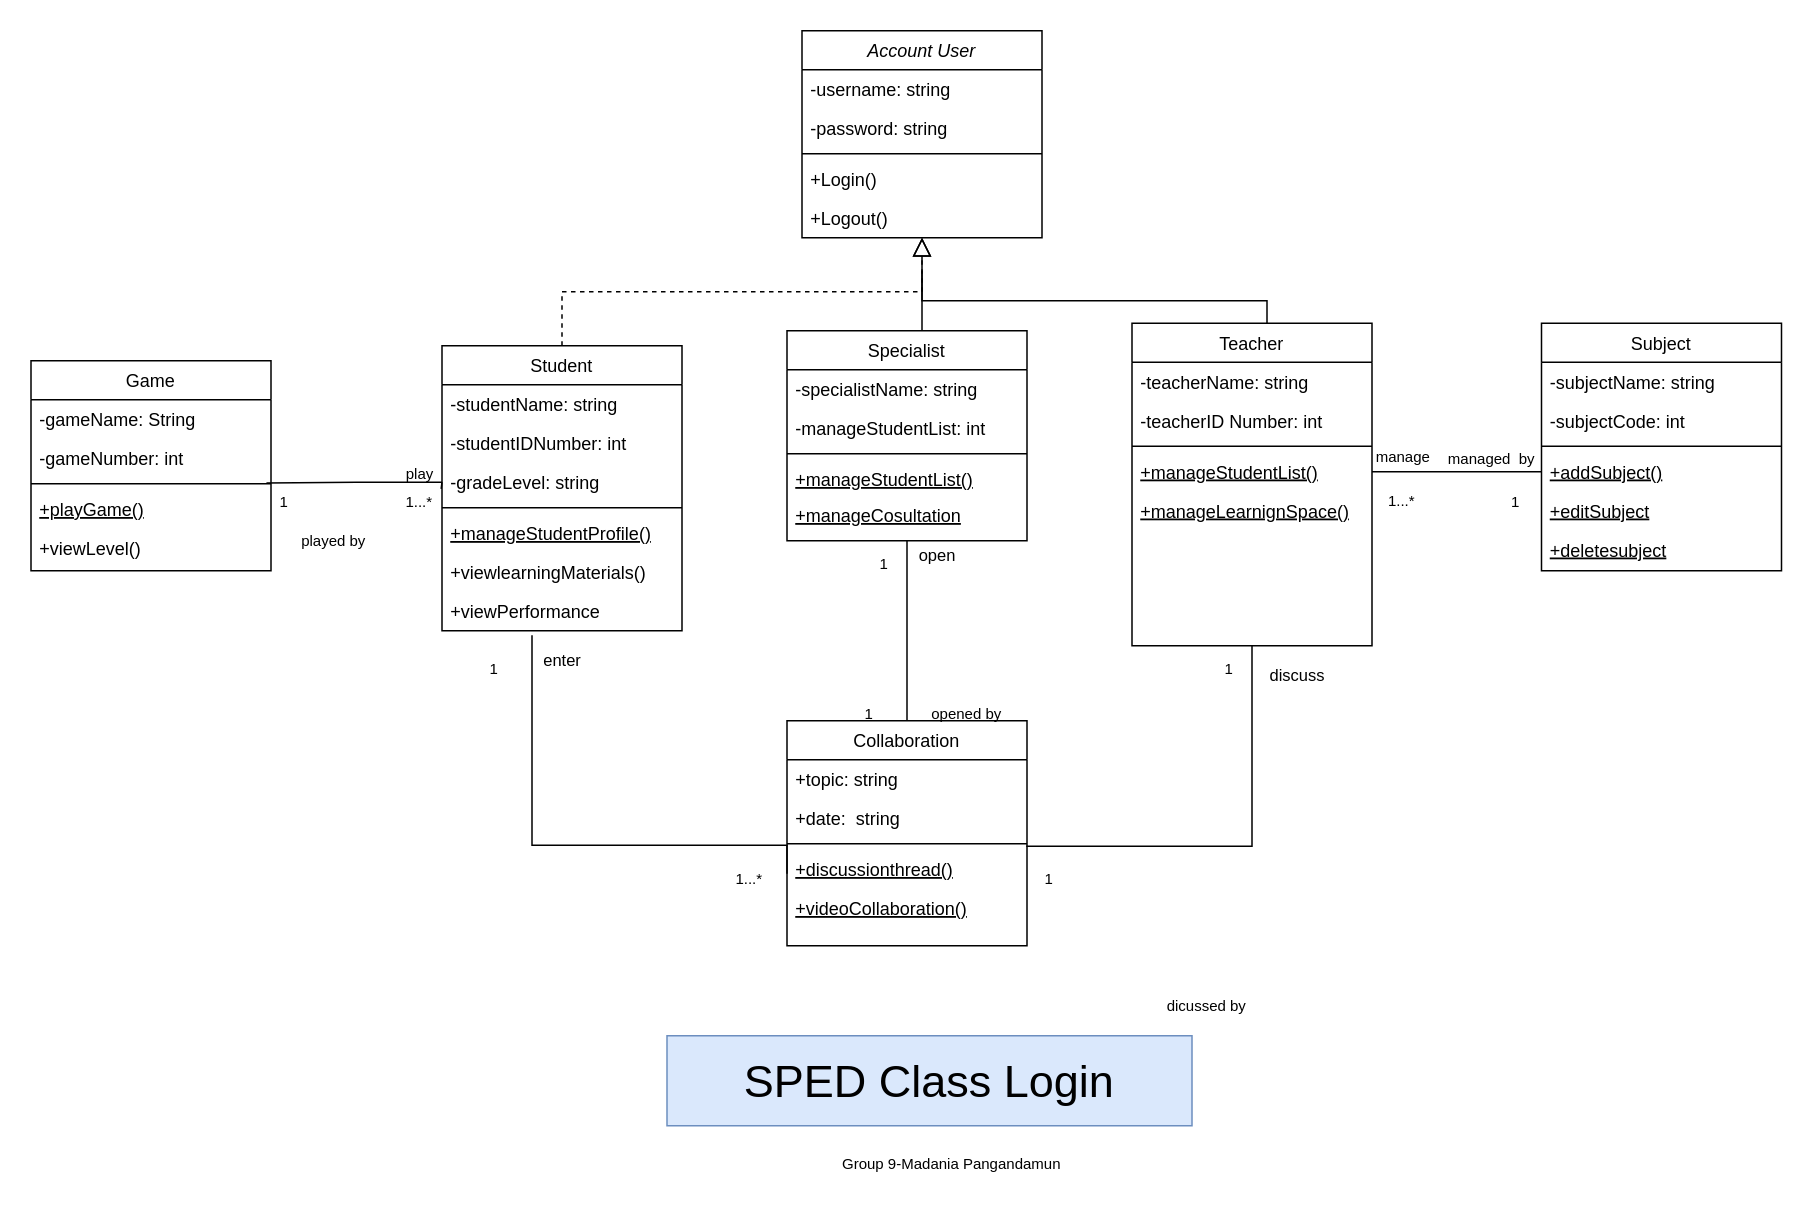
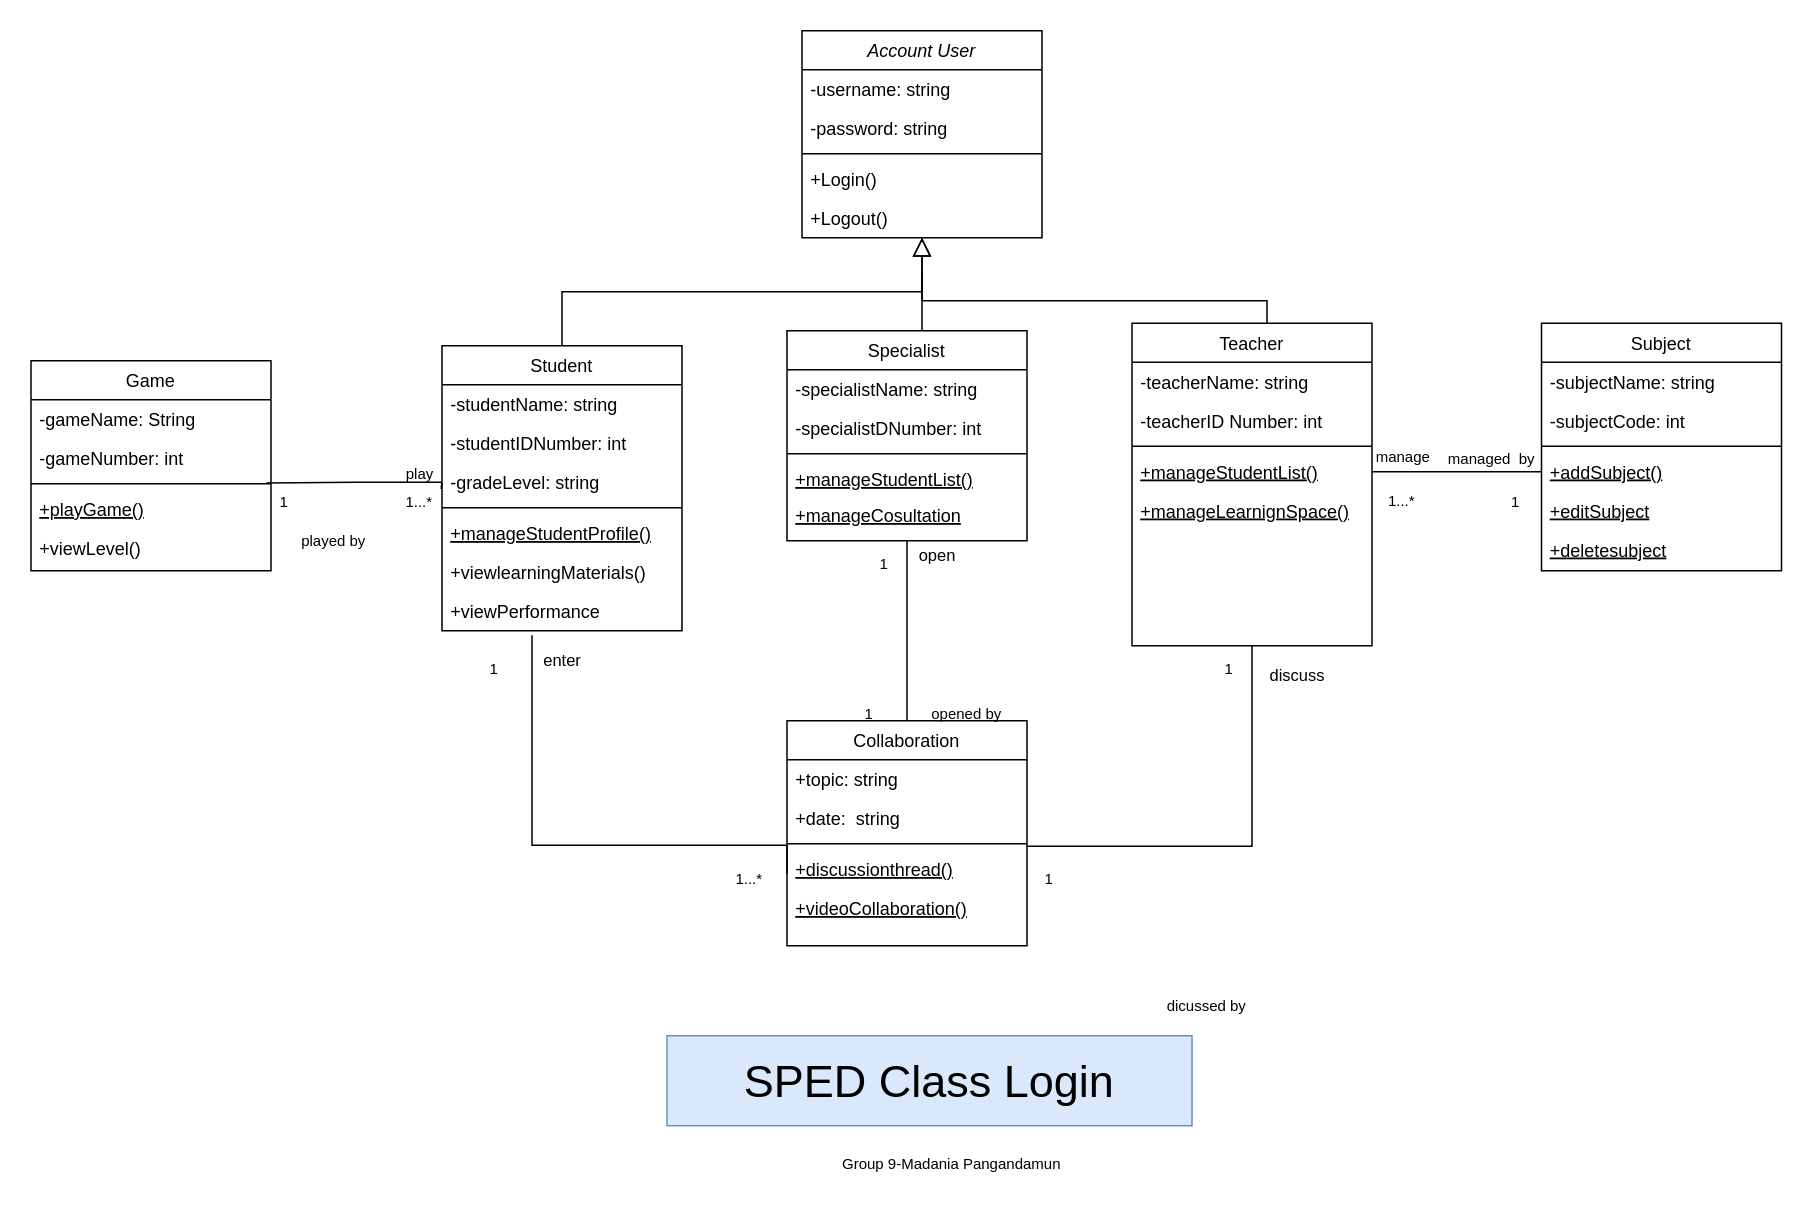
edge "Student" -> "Account User": style dashed -> solid
node "-manageStudentList: int": label "-manageStudentList: int" -> "-specialistDNumber: int"
